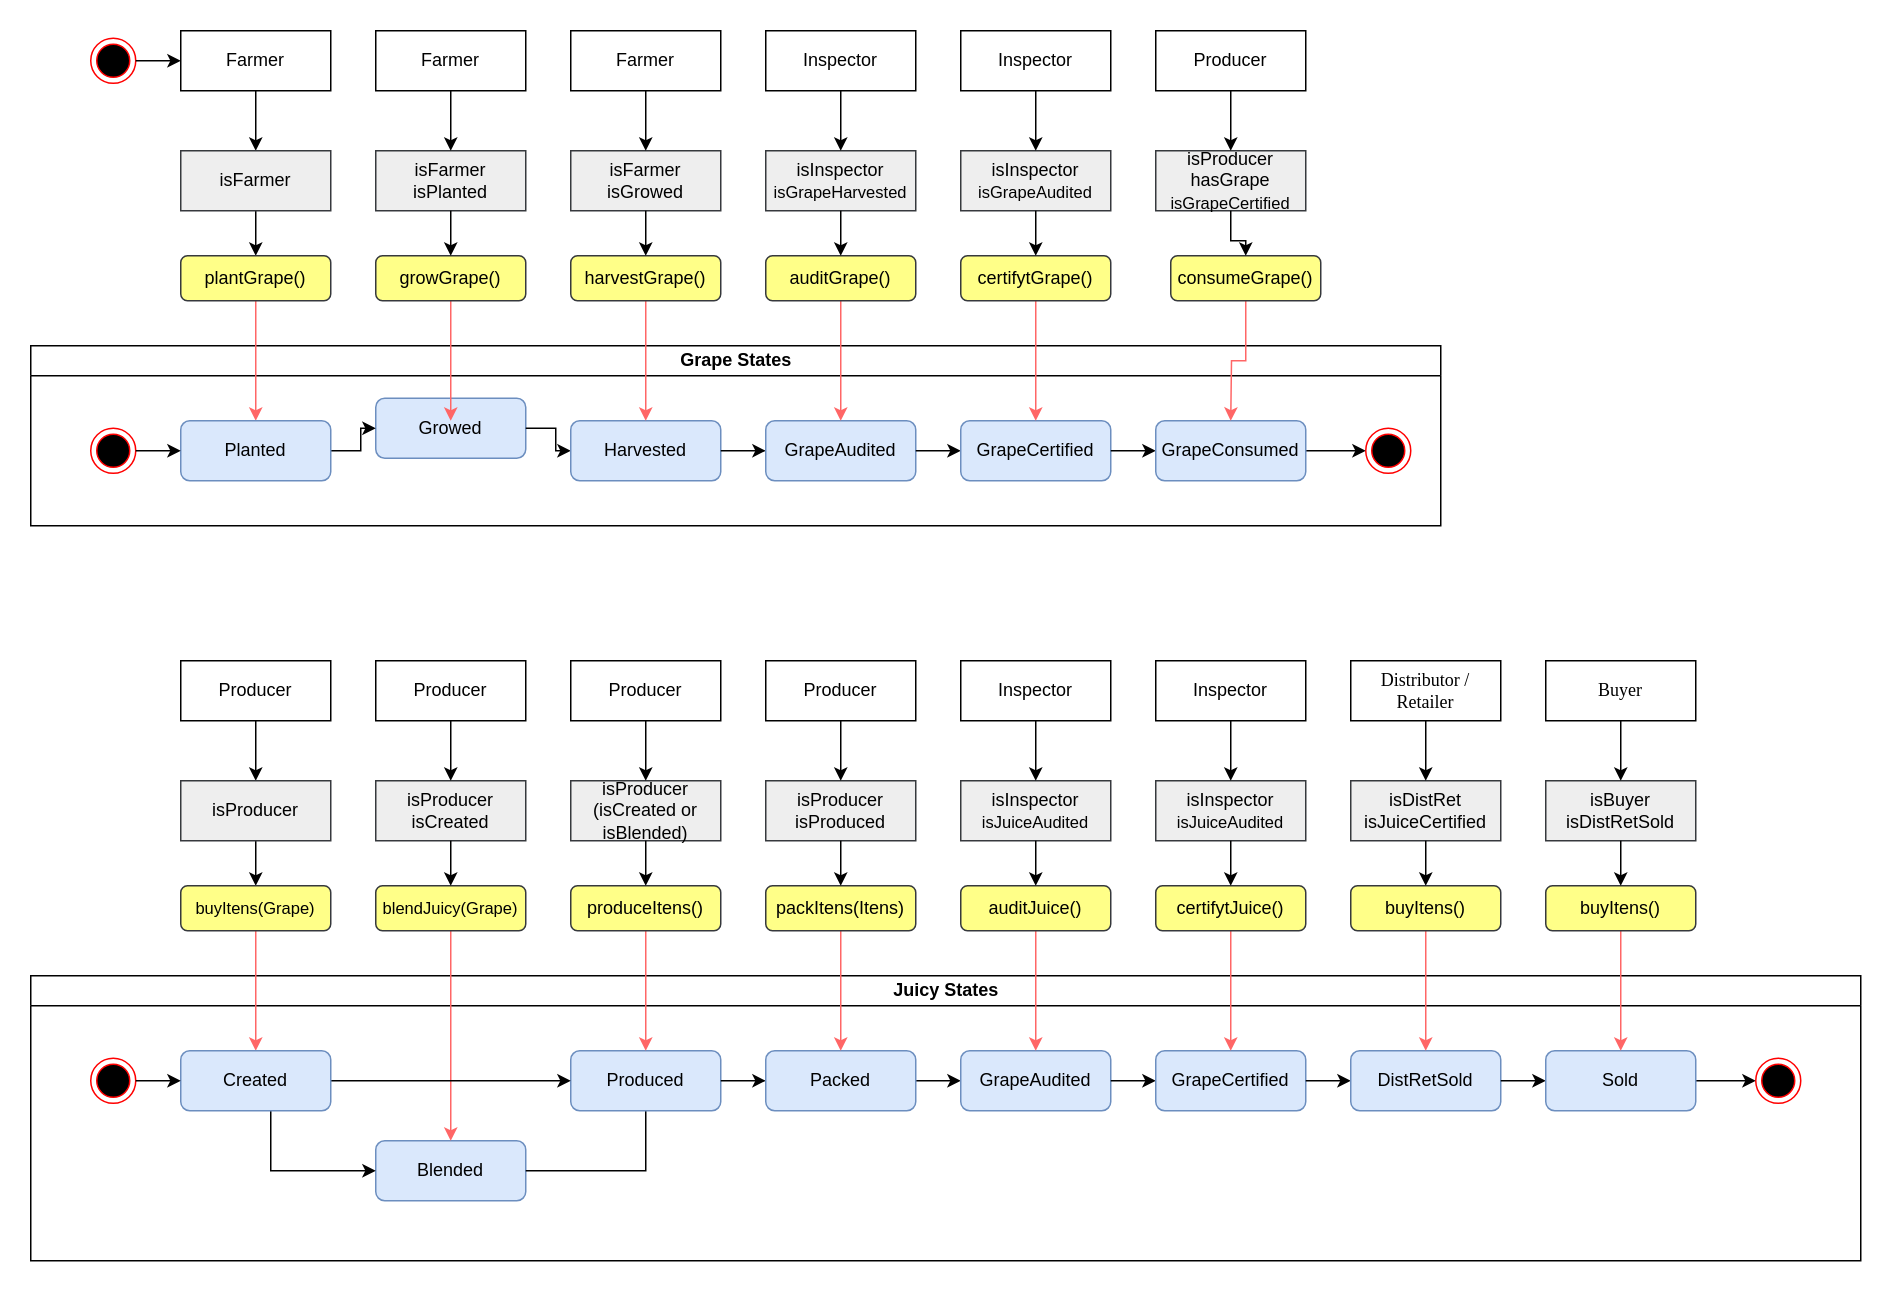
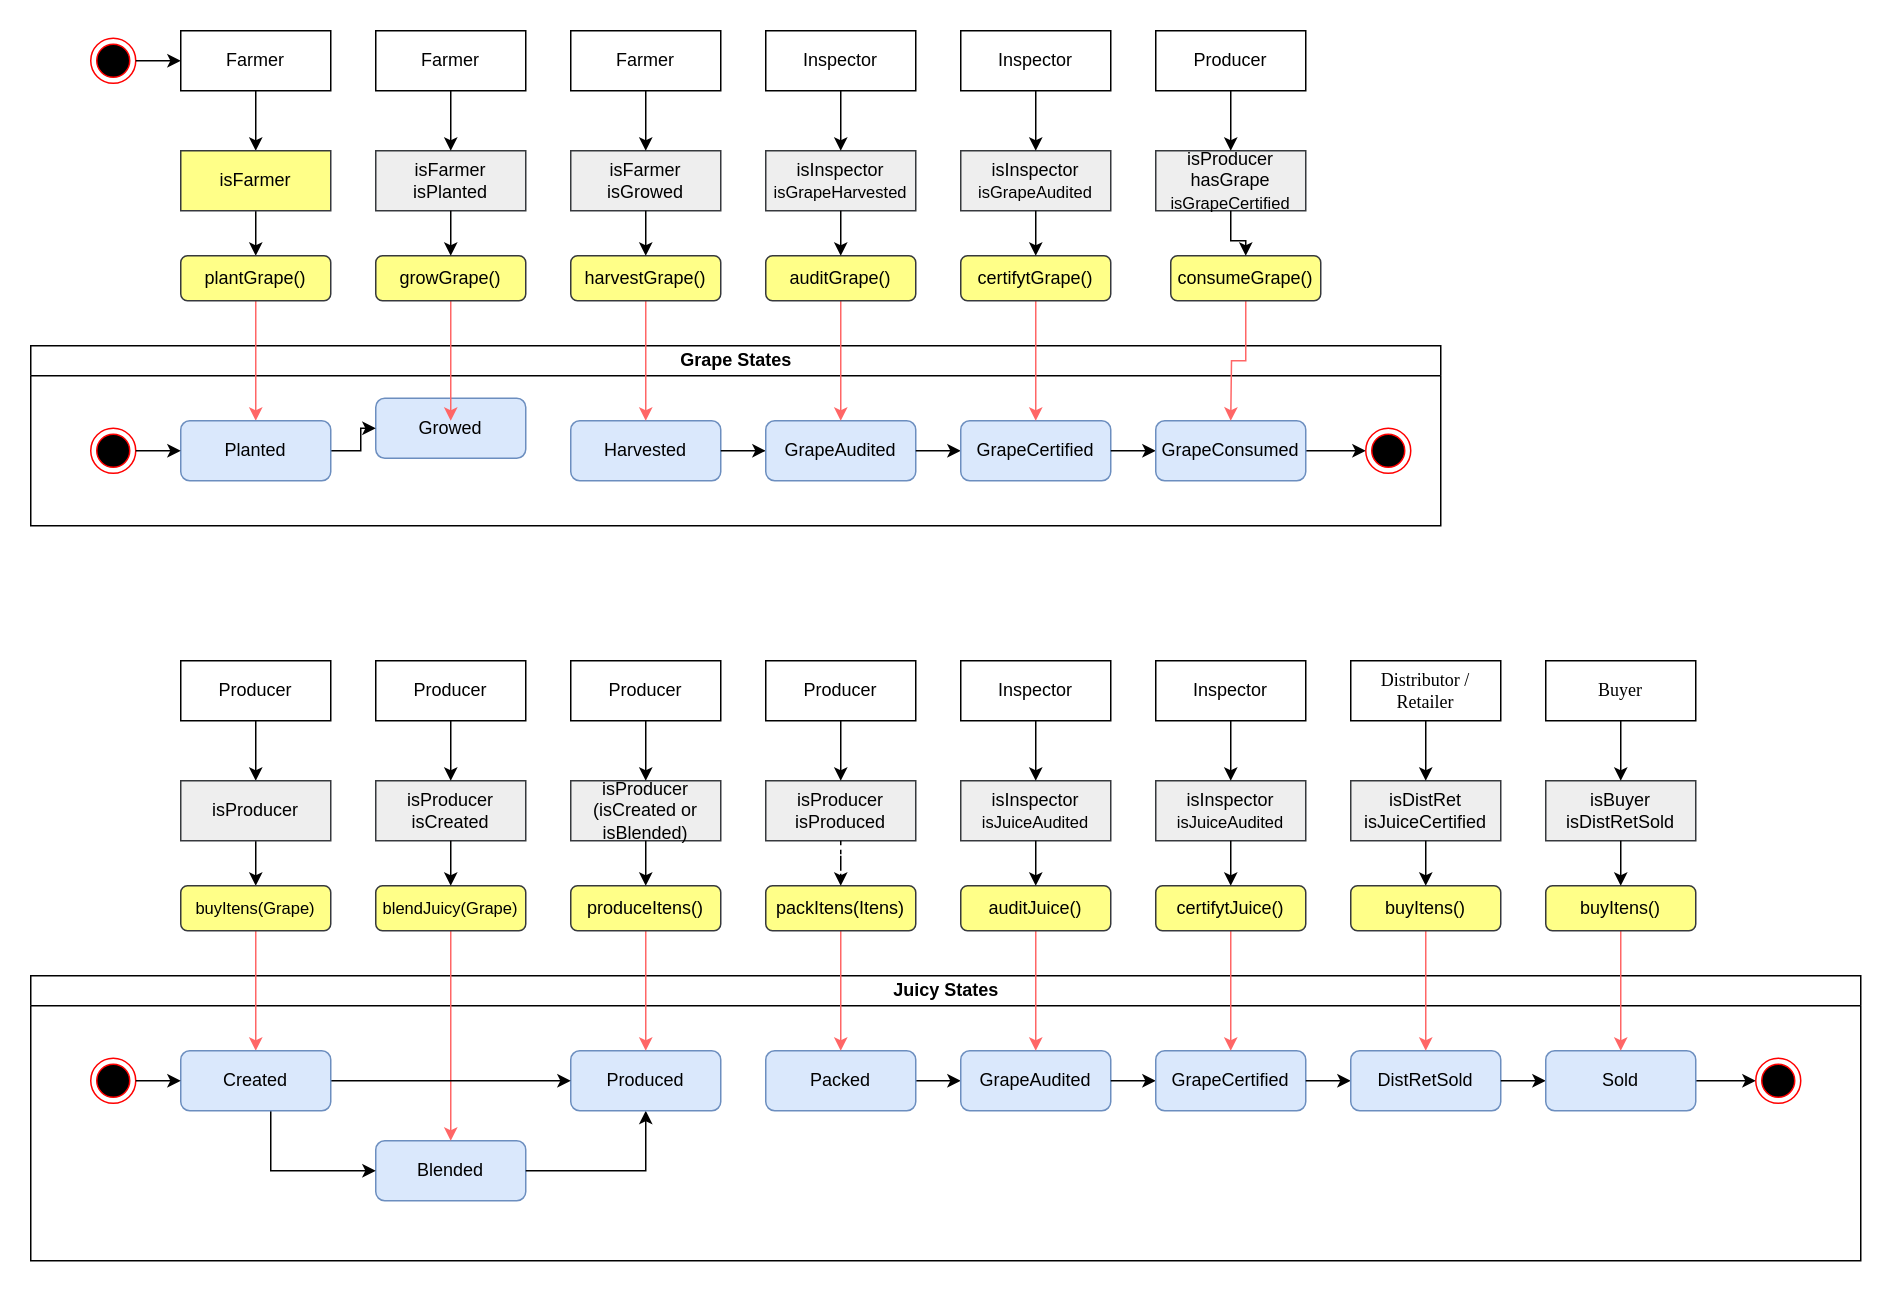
node "isFarmer": fillcolor #eeeeee -> #ffff88
edge "Growed" -> "Harvested": removed
edge "isProducer isProduced" -> "packItens(Itens)": style solid -> dashed
edge "Produced" -> "Packed": removed
edge "Produced" -- "Blended": arrowhead none -> classic
